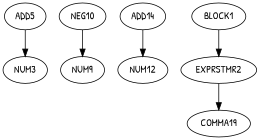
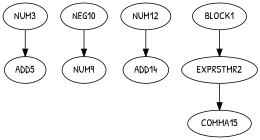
edge "ADD5" -> "NUM3": reversed
edge "ADD14" -> "NUM12": reversed
node "COMMA19": label "COMMA19" -> "COMMA15"
